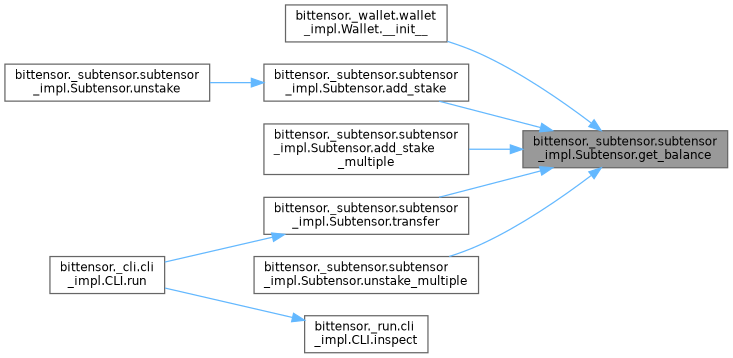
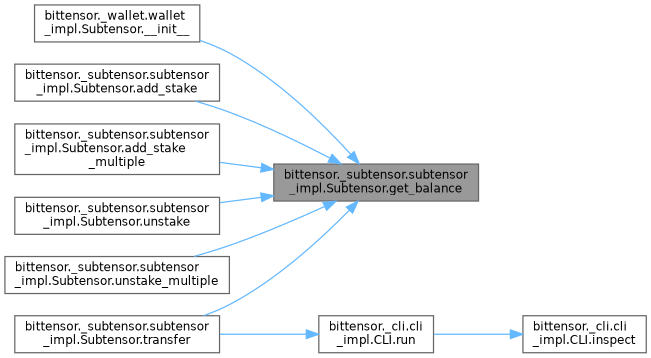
node "bittensor._wallet.wallet _impl.Wallet.__init__": label "bittensor._wallet.wallet _impl.Wallet.__init__" -> "bittensor._wallet.wallet _impl.Subtensor.__init__"
edge "bittensor._subtensor.subtensor _impl.Subtensor.unstake" -> "bittensor._subtensor.subtensor _impl.Subtensor.add_stake": now "bittensor._subtensor.subtensor _impl.Subtensor.unstake" -> "bittensor._subtensor.subtensor _impl.Subtensor.get_balance"
edge "bittensor._cli.cli _impl.CLI.run" -> "bittensor._subtensor.subtensor _impl.Subtensor.transfer": reversed
node "bittensor._run.cli _impl.CLI.inspect": label "bittensor._run.cli _impl.CLI.inspect" -> "bittensor._cli.cli _impl.CLI.inspect"
